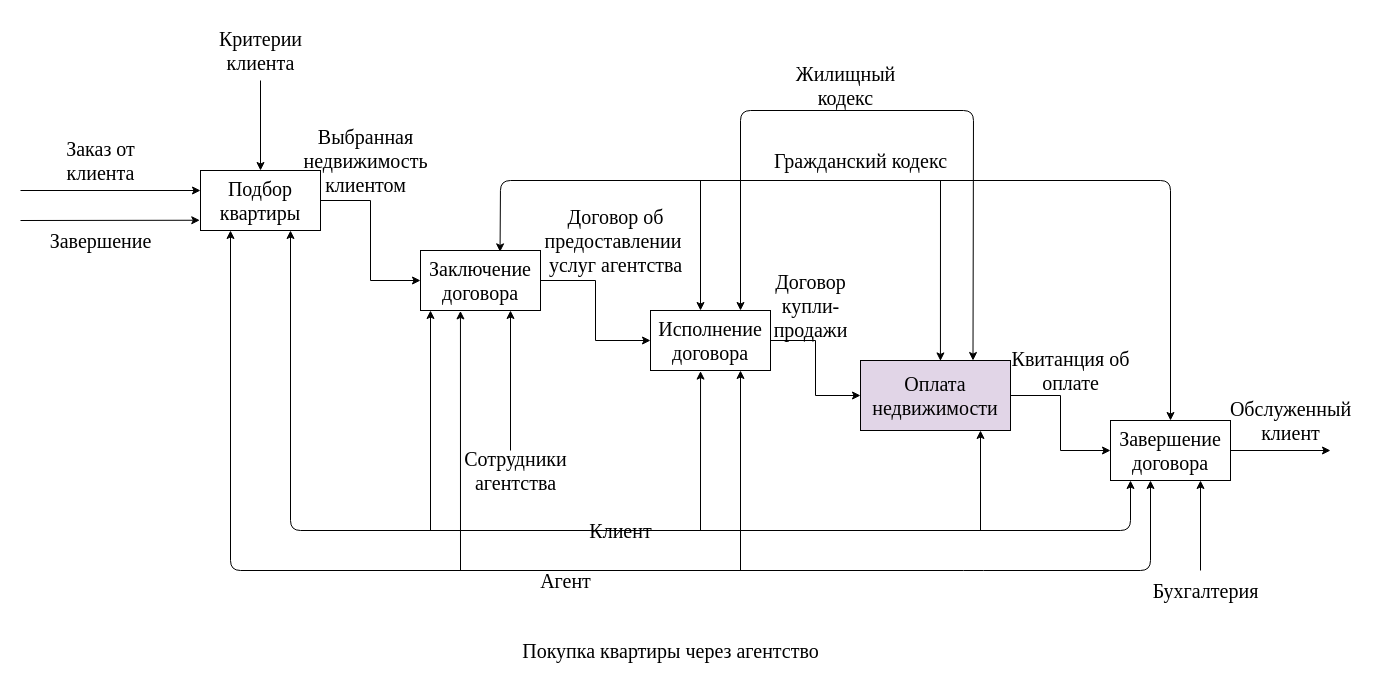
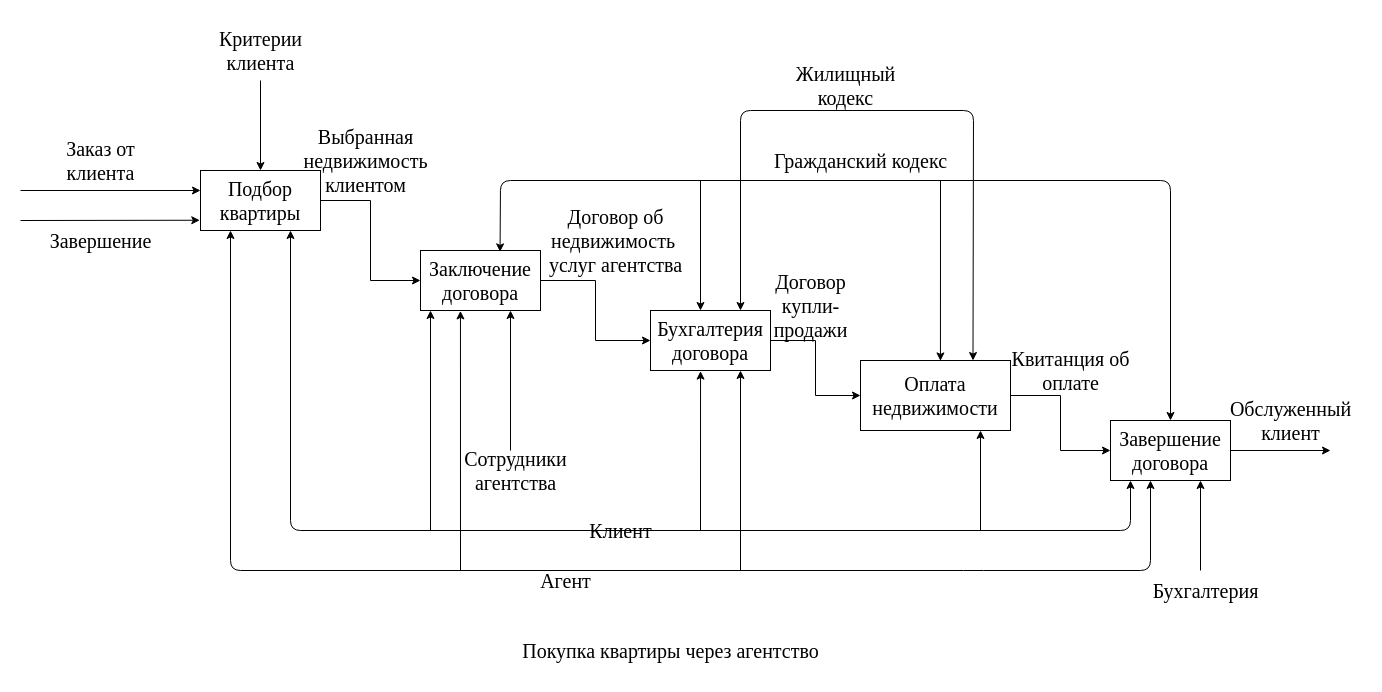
node "Договор об предоставлении услуг агентства": label "Договор об предоставлении услуг агентства" -> "Договор об недвижимость услуг агентства"
node "Исполнение договора": label "Исполнение договора" -> "Бухгалтерия договора"
node "Оплата недвижимости": fillcolor #e1d5e7 -> #ffffff
